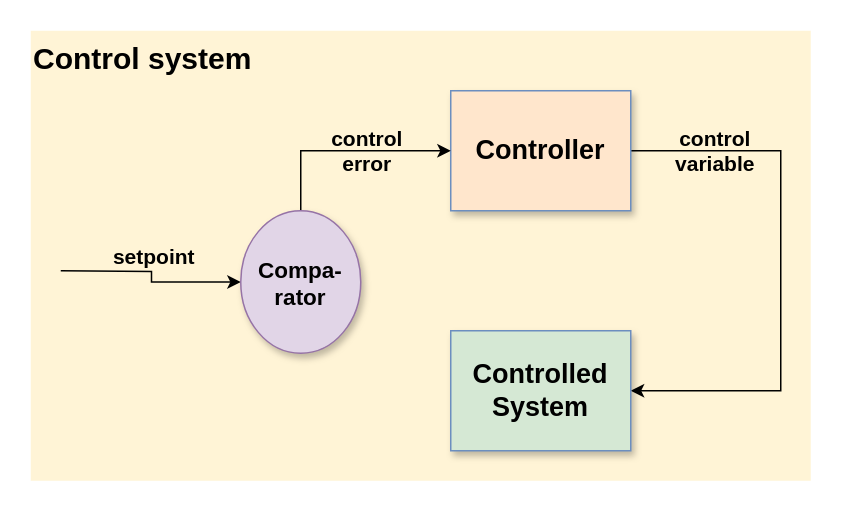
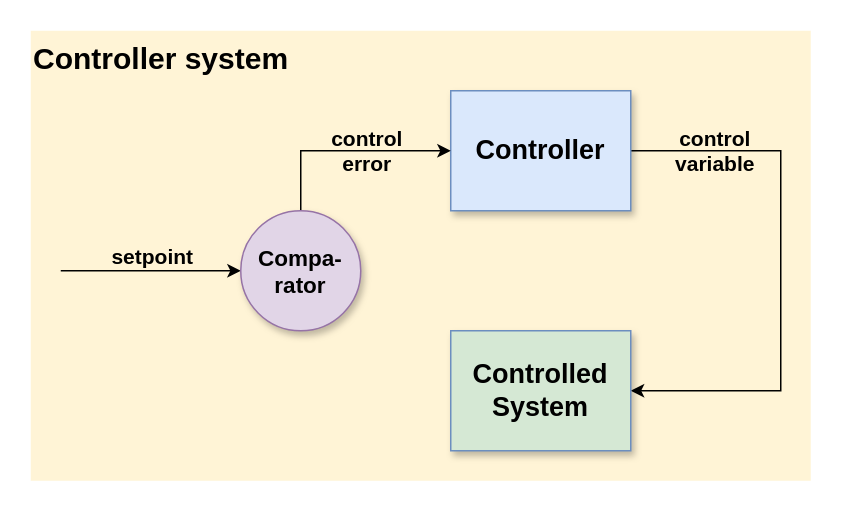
node "Control system": label "Control system" -> "Controller system"
node "Controller": fillcolor #ffe6cc -> #dae8fc
node "Compa- rator": size 120x143 -> 120x120
